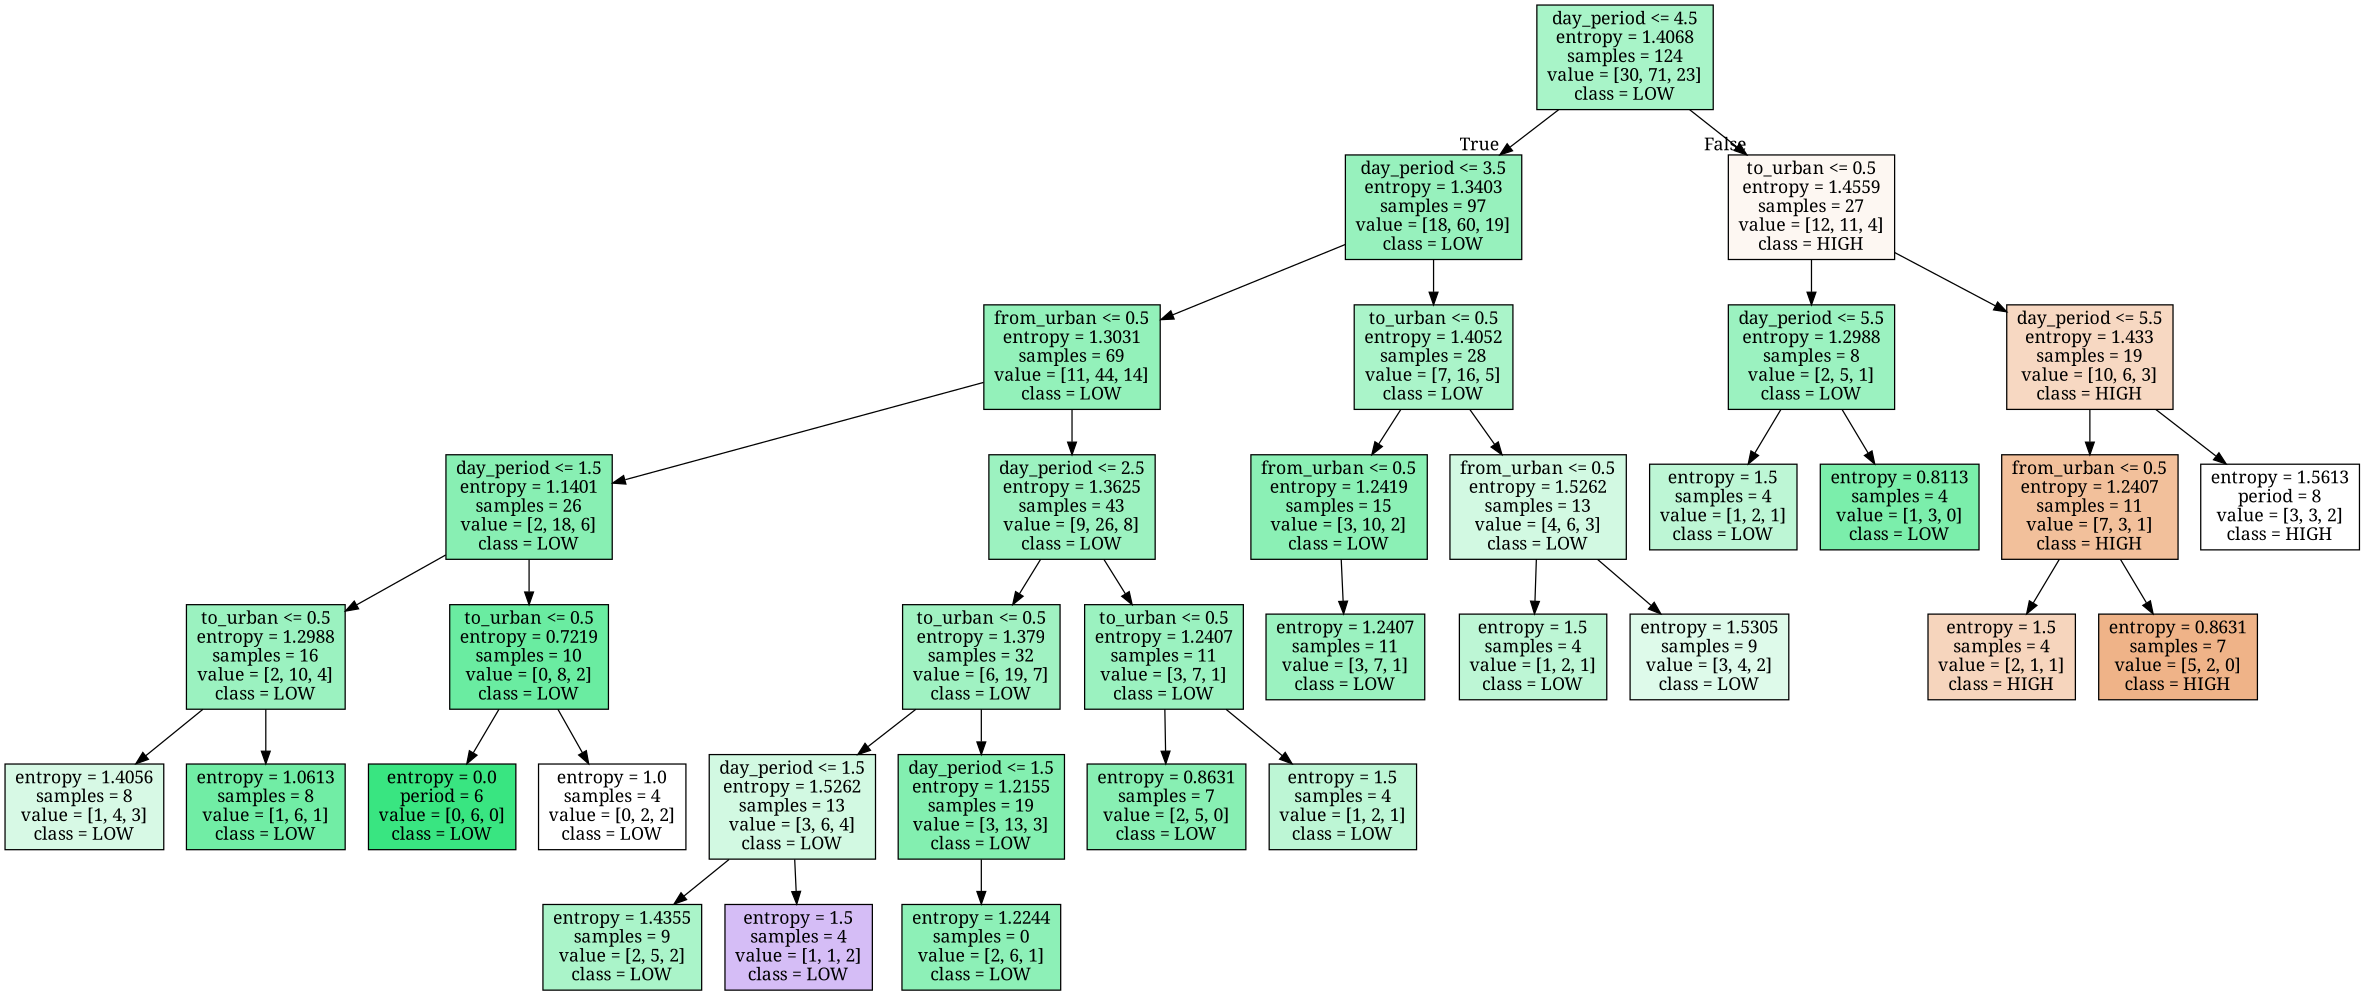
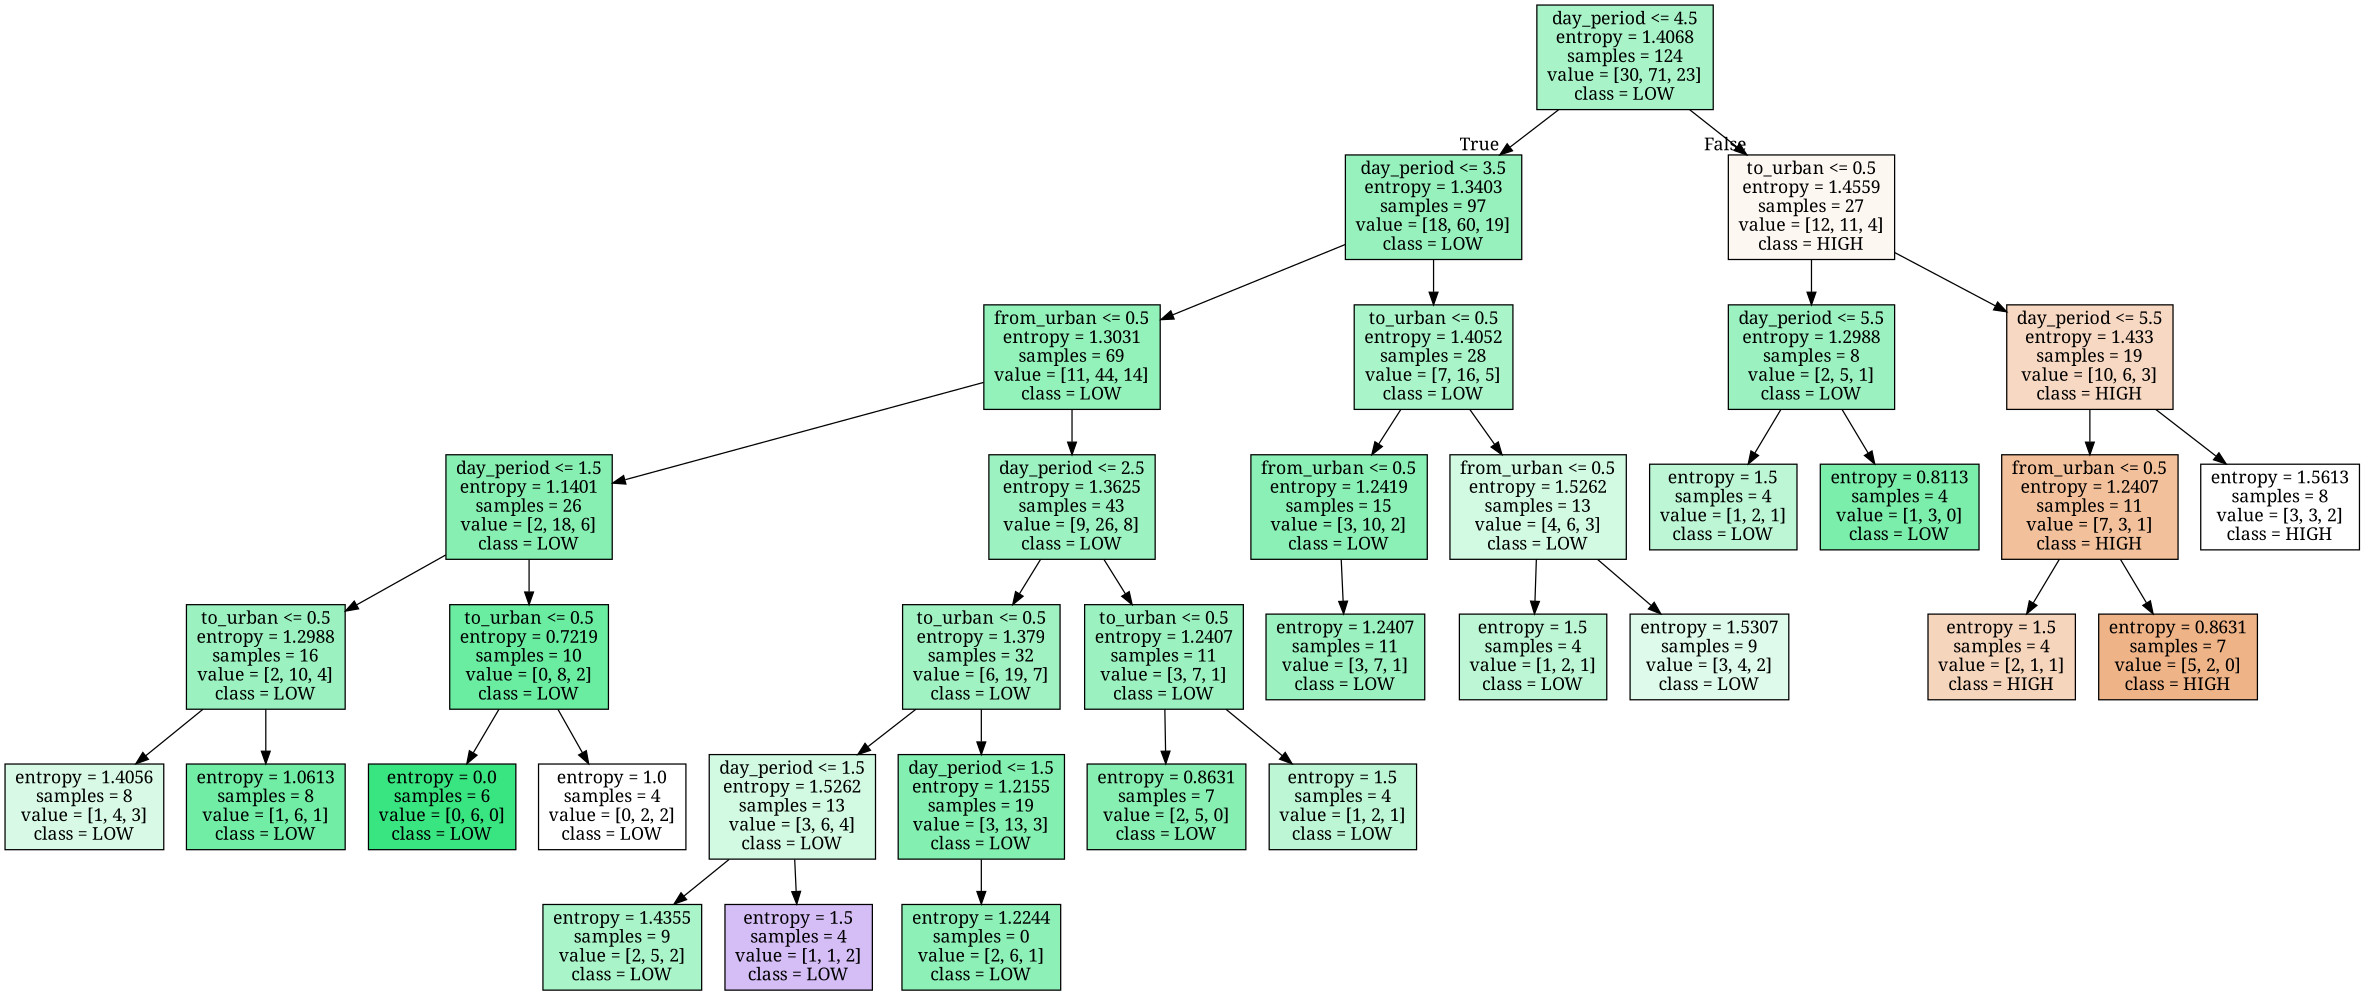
node "entropy = 1.5613 period = 8 value = [3, 3, 2] class = HIGH": label "entropy = 1.5613 period = 8 value = [3, 3, 2] class = HIGH" -> "entropy = 1.5613 samples = 8 value = [3, 3, 2] class = HIGH"
node "entropy = 1.5305 samples = 9 value = [3, 4, 2] class = LOW": label "entropy = 1.5305 samples = 9 value = [3, 4, 2] class = LOW" -> "entropy = 1.5307 samples = 9 value = [3, 4, 2] class = LOW"
node "entropy = 0.0 period = 6 value = [0, 6, 0] class = LOW": label "entropy = 0.0 period = 6 value = [0, 6, 0] class = LOW" -> "entropy = 0.0 samples = 6 value = [0, 6, 0] class = LOW"
